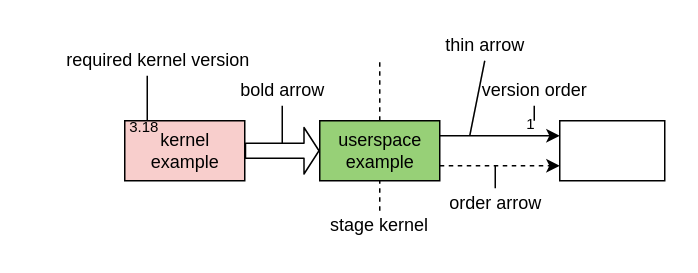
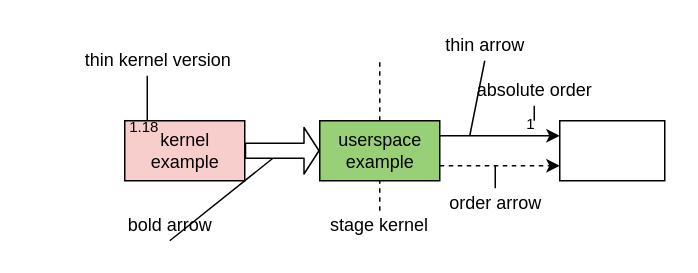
node "required kernel version": label "required kernel version" -> "thin kernel version"
node "bold arrow": moved (282, 91) -> (170, 226)
node "version order": label "version order" -> "absolute order"
node "3.18": label "3.18" -> "1.18"
